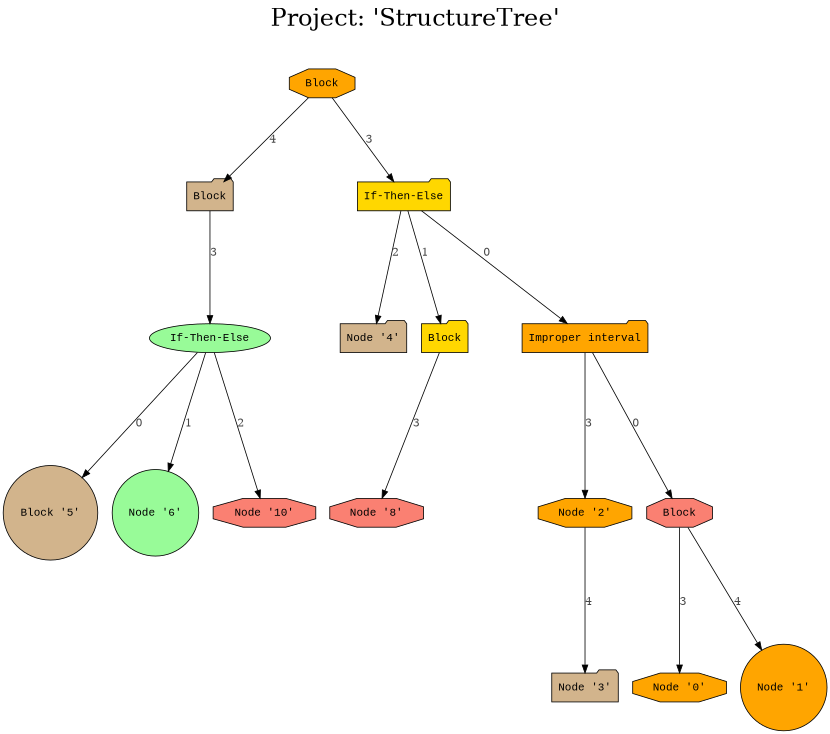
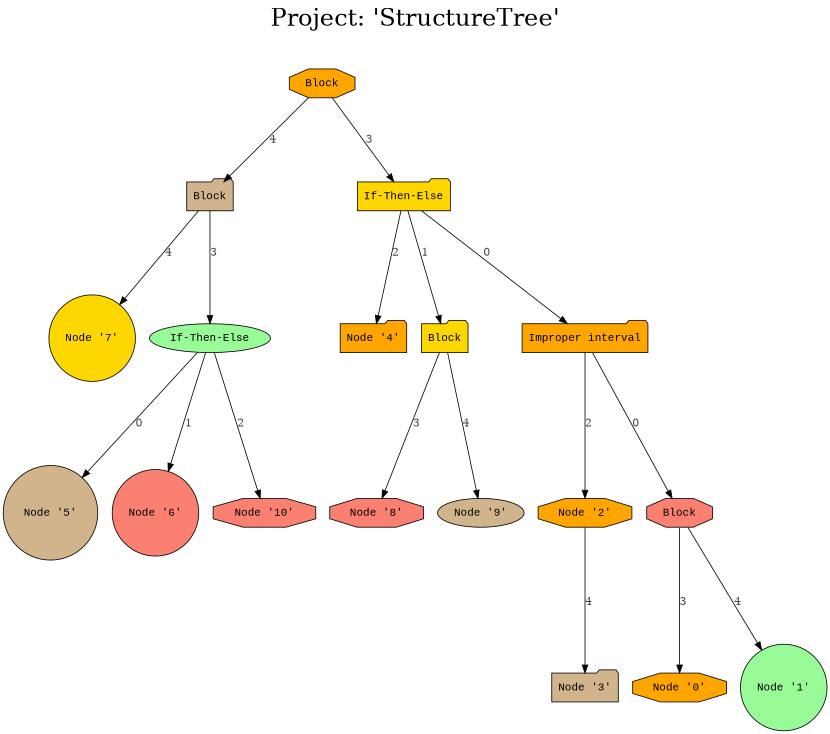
node "Node '7'": added
node "Node '4'": fillcolor tan -> orange
edge "Improper interval" -> "Node '2'": label "3" -> "2"
node "Block '5'": label "Block '5'" -> "Node '5'"
node "Node '6'": fillcolor palegreen -> salmon
node "Node '9'": added
node "Node '1'": fillcolor orange -> palegreen
